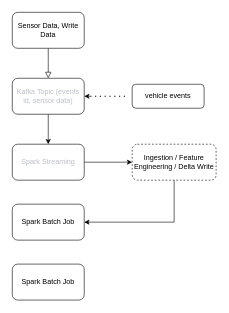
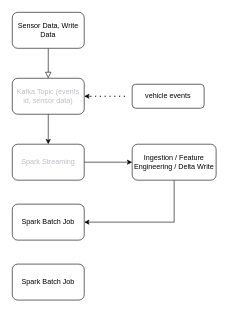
node "Ingestion / Feature Engineering / Delta Write": style dashed -> solid
